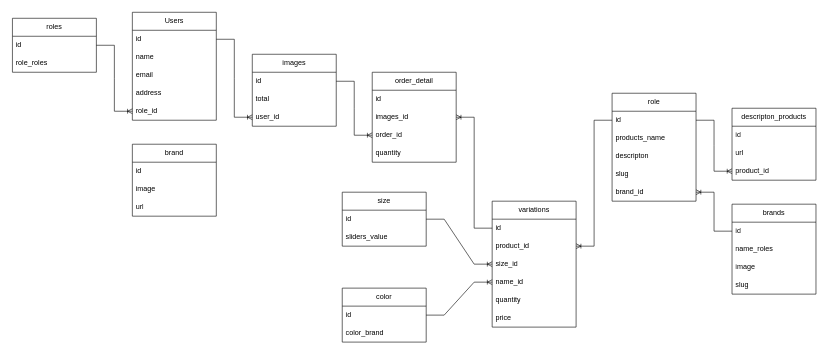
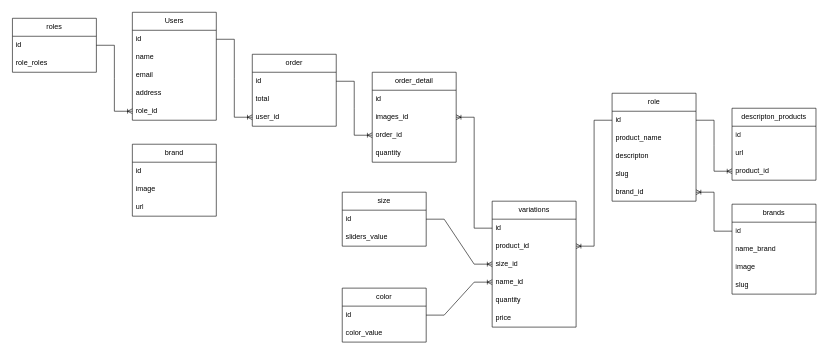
node "images": label "images" -> "order"
node "products_name": label "products_name" -> "product_name"
node "name_roles": label "name_roles" -> "name_brand"
node "color_brand": label "color_brand" -> "color_value"
